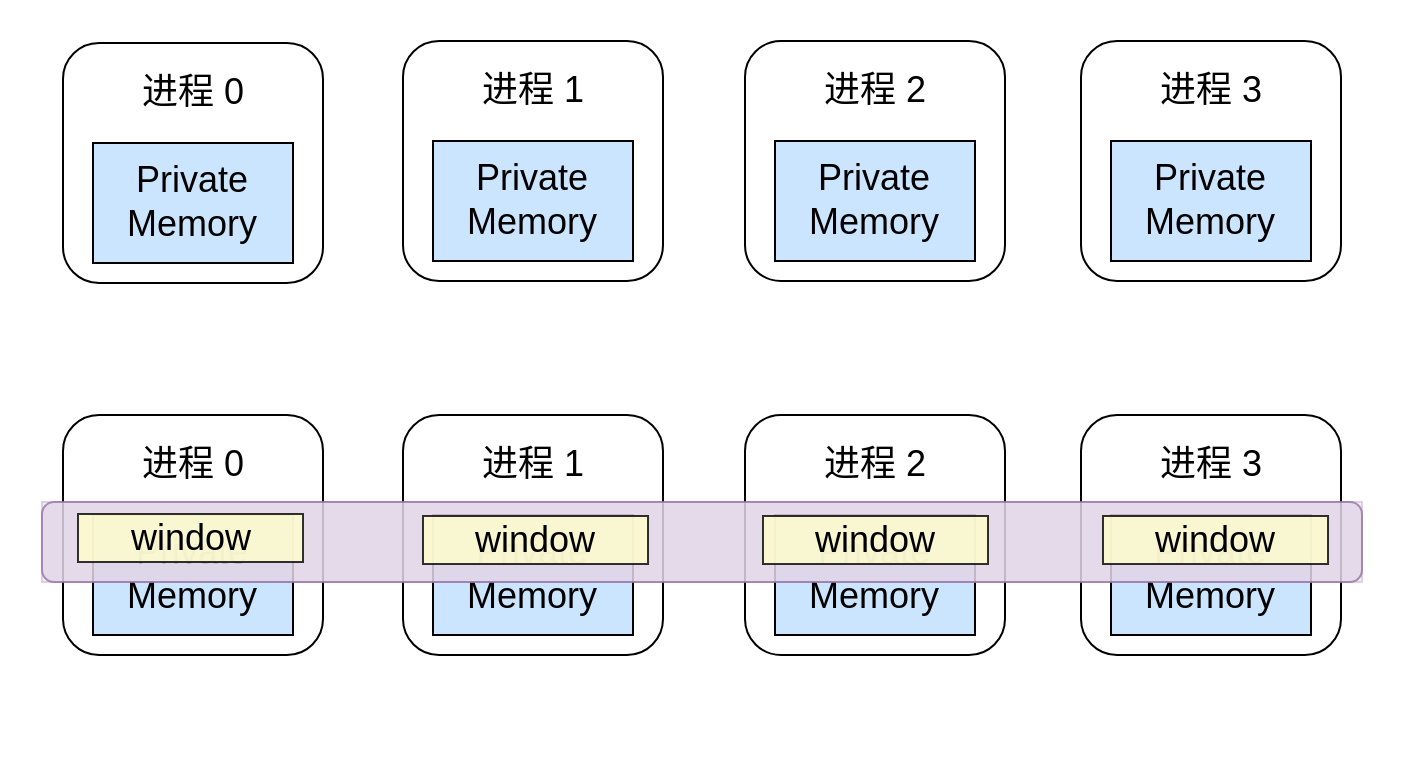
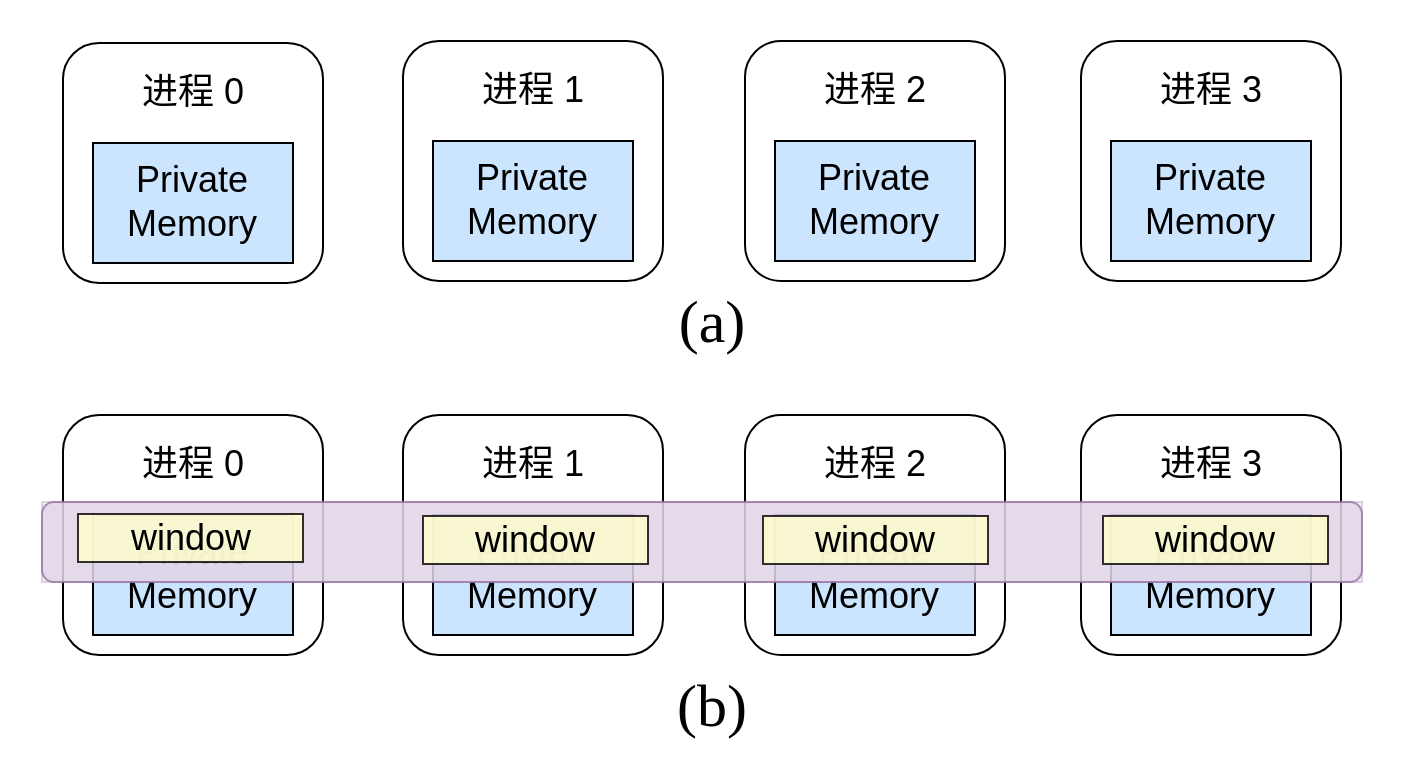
node "(a)": added
node "(b)": added
